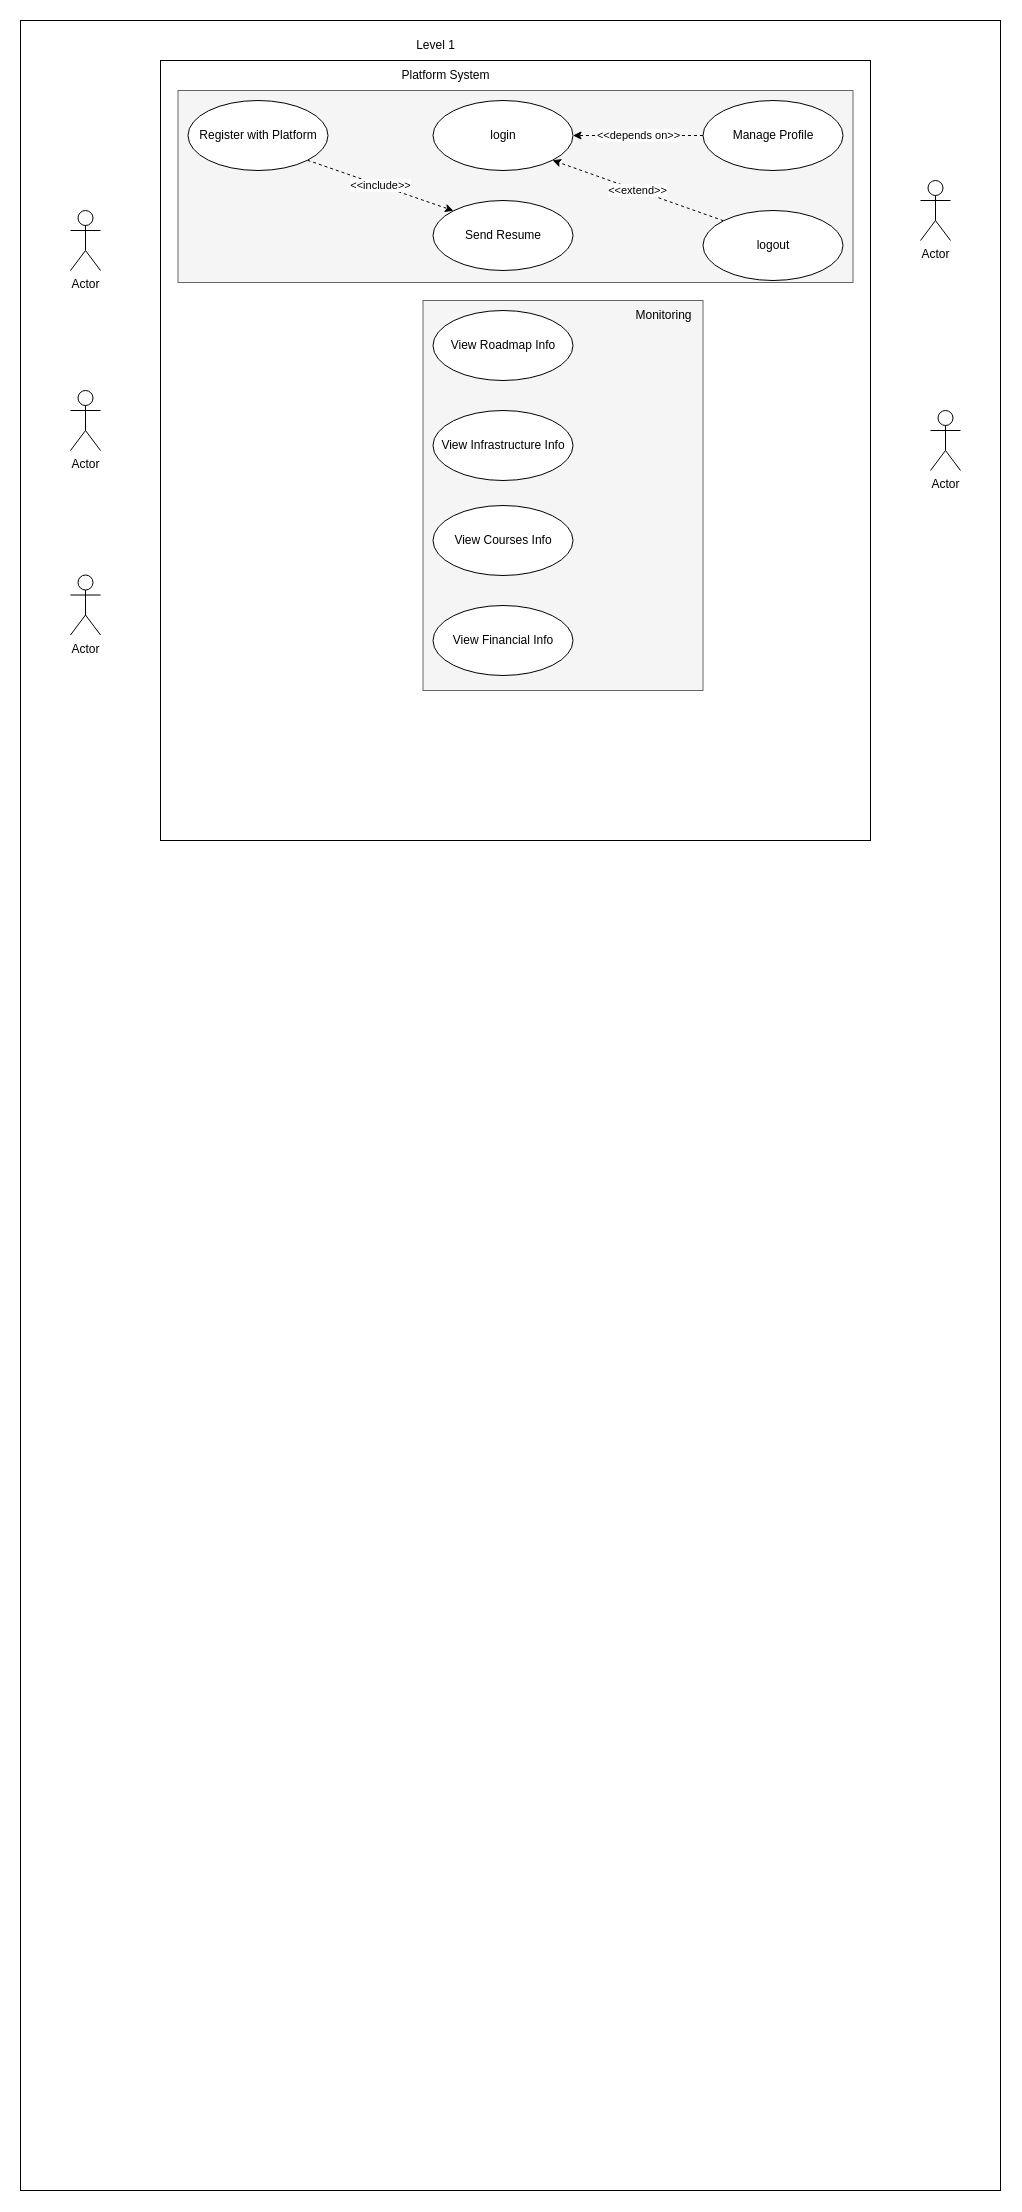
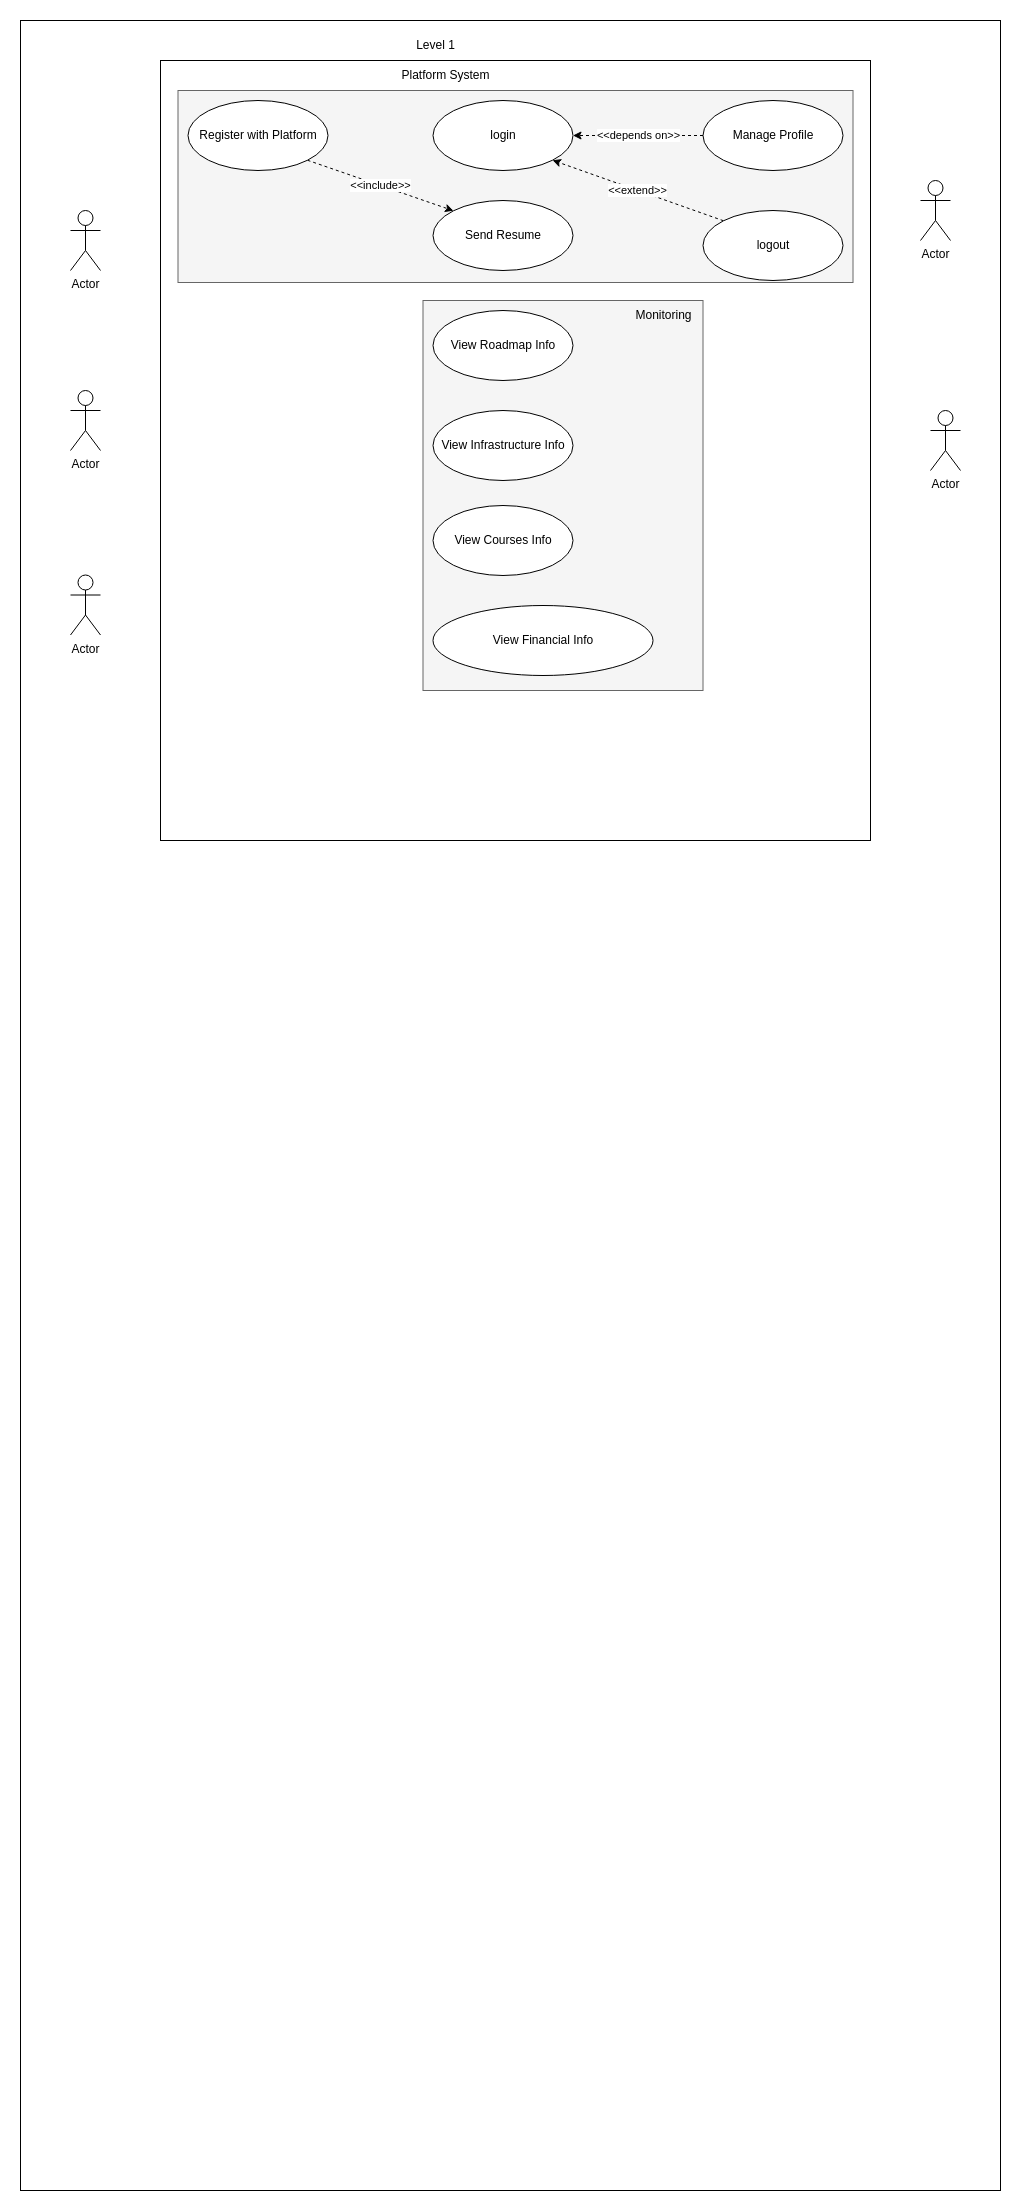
node "View Financial Info": size 140x70 -> 220x70
